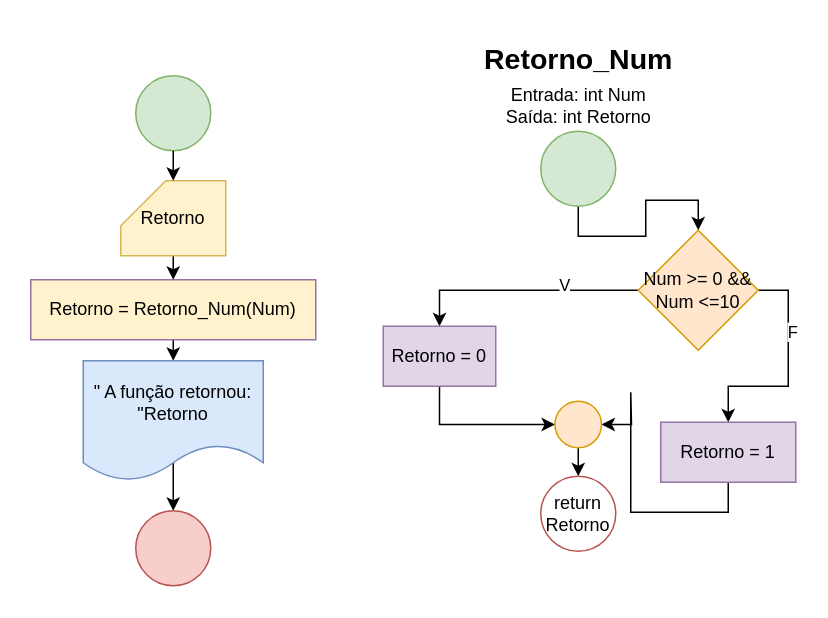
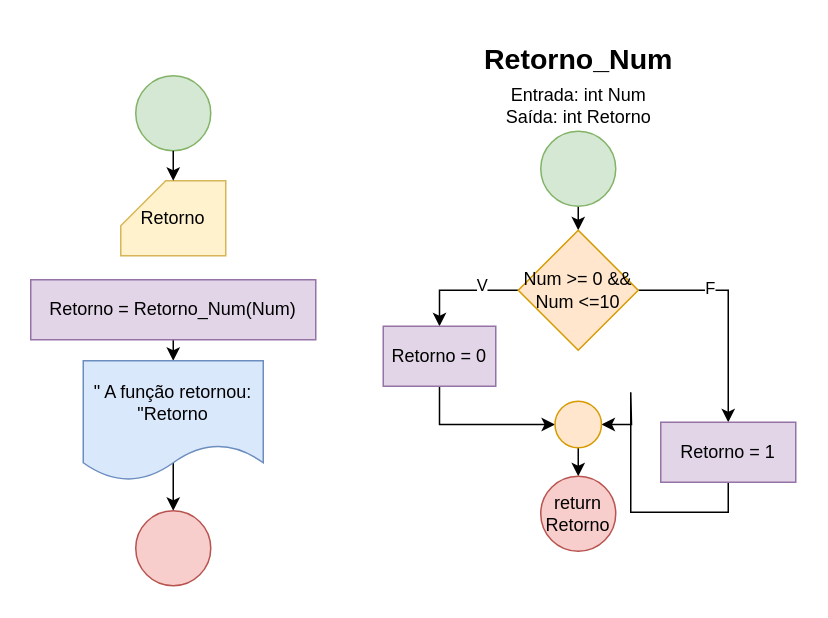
edge "Retorno" -> "Retorno = Retorno_Num(Num)": removed
node "Num >= 0 && Num <=10": moved (698, 290) -> (578, 290)
node "Retorno = Retorno_Num(Num)": fillcolor #fff2cc -> #e1d5e7
node "return Retorno": fillcolor #ffffff -> #f8cecc
